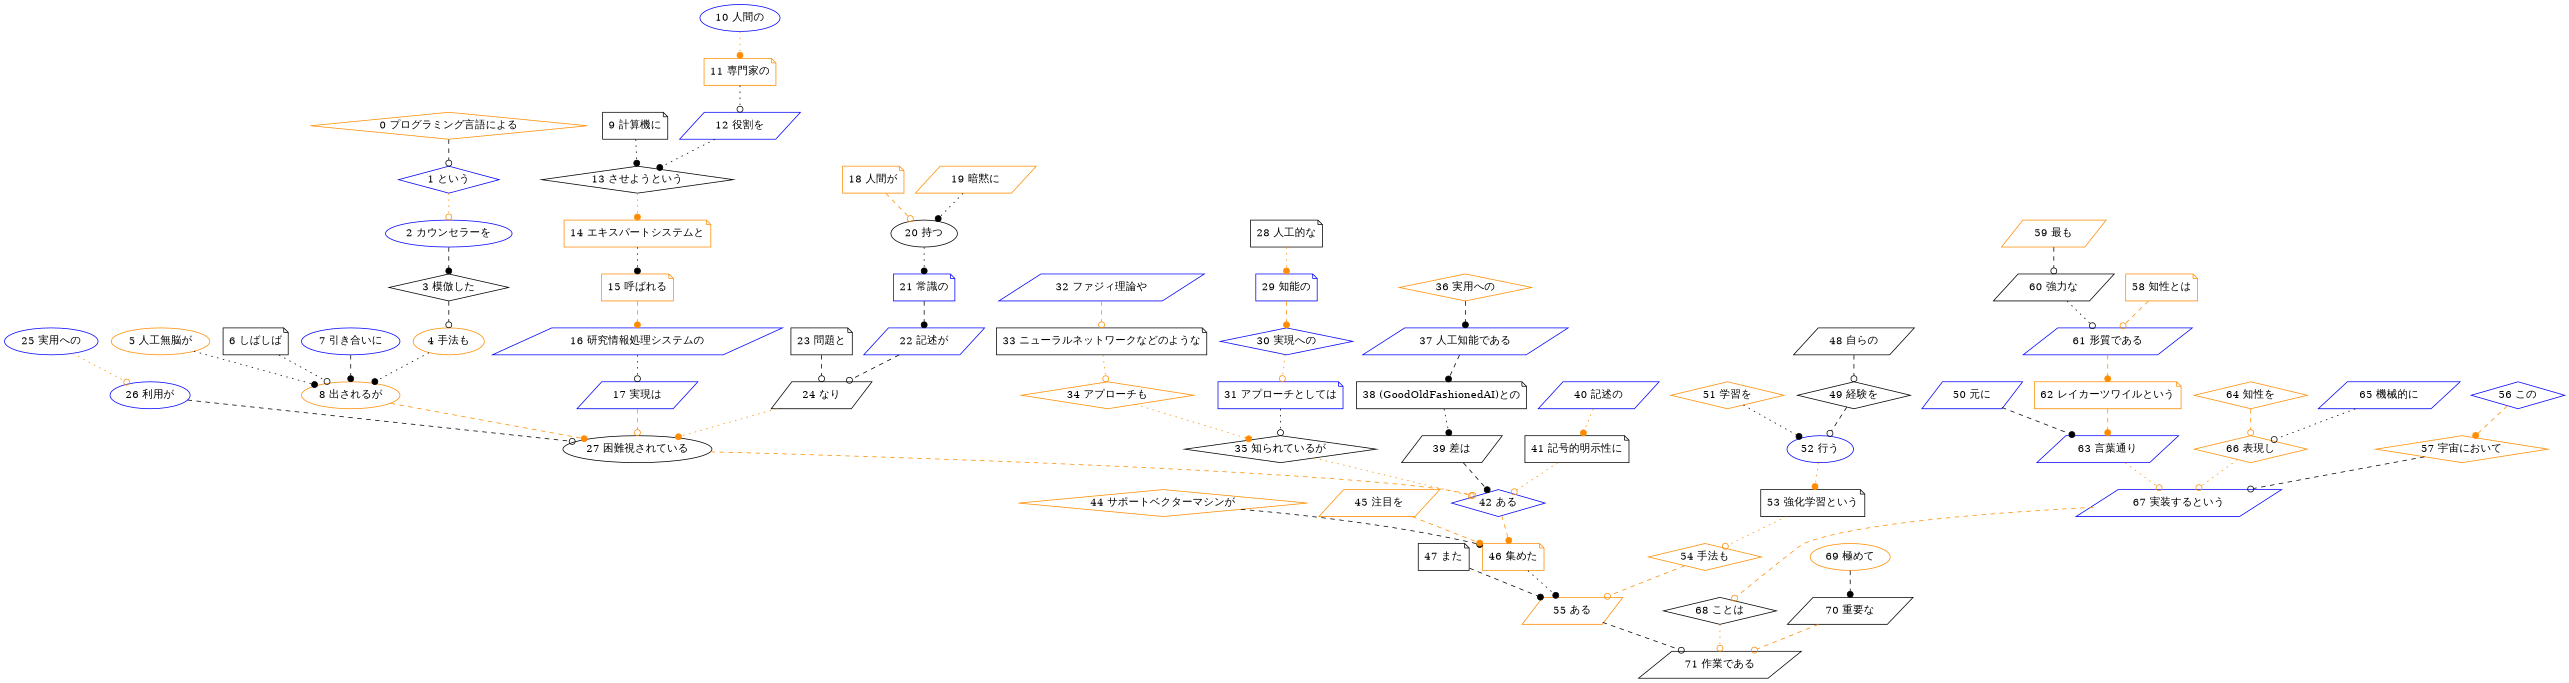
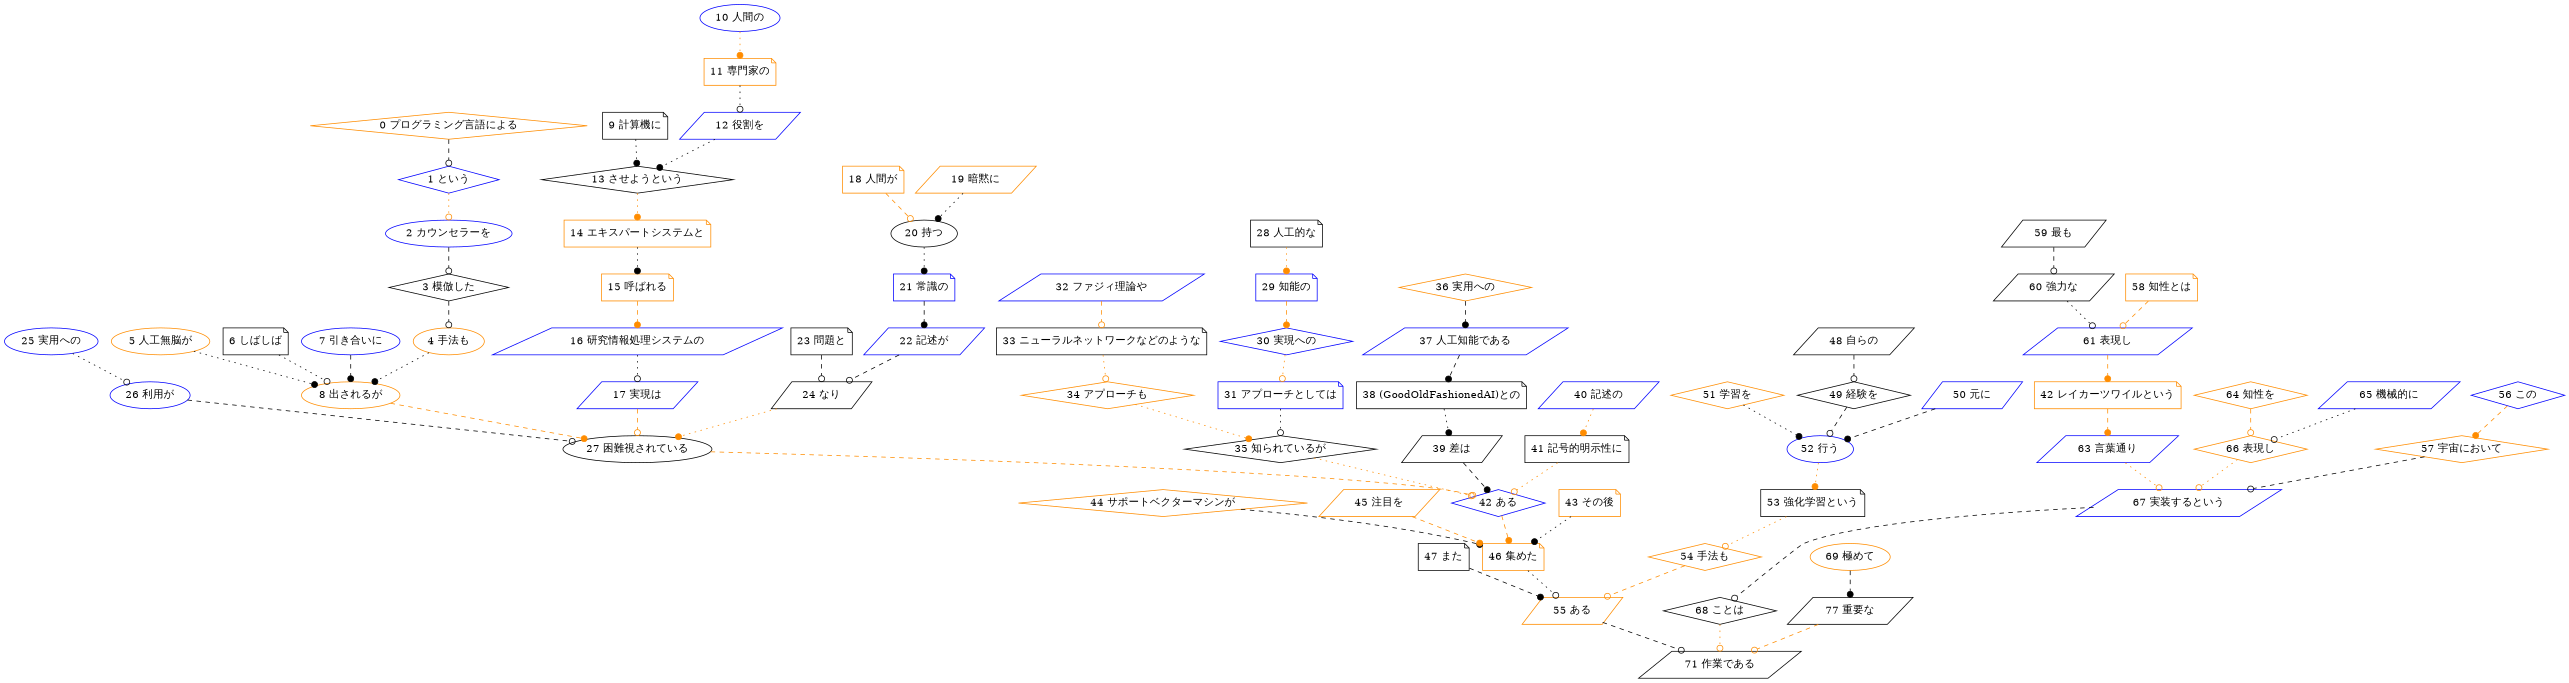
node "59 最も": color darkorange -> black
edge "2 カウンセラーを" -> "3 模倣した": arrowhead dot -> odot
node "61 形質である": label "61 形質である" -> "61 表現し"
edge "25 実用への" -> "26 利用が": color darkorange -> black
node "62 レイカーツワイルという": label "62 レイカーツワイルという" -> "42 レイカーツワイルという"
edge "50 元に" -> "63 言葉通り": now "50 元に" -> "52 行う"
node "43 その後": added
edge "67 実装するという" -> "68 ことは": color darkorange -> black
edge "46 集めた" -> "55 ある": arrowhead dot -> odot
node "70 重要な": label "70 重要な" -> "77 重要な"
